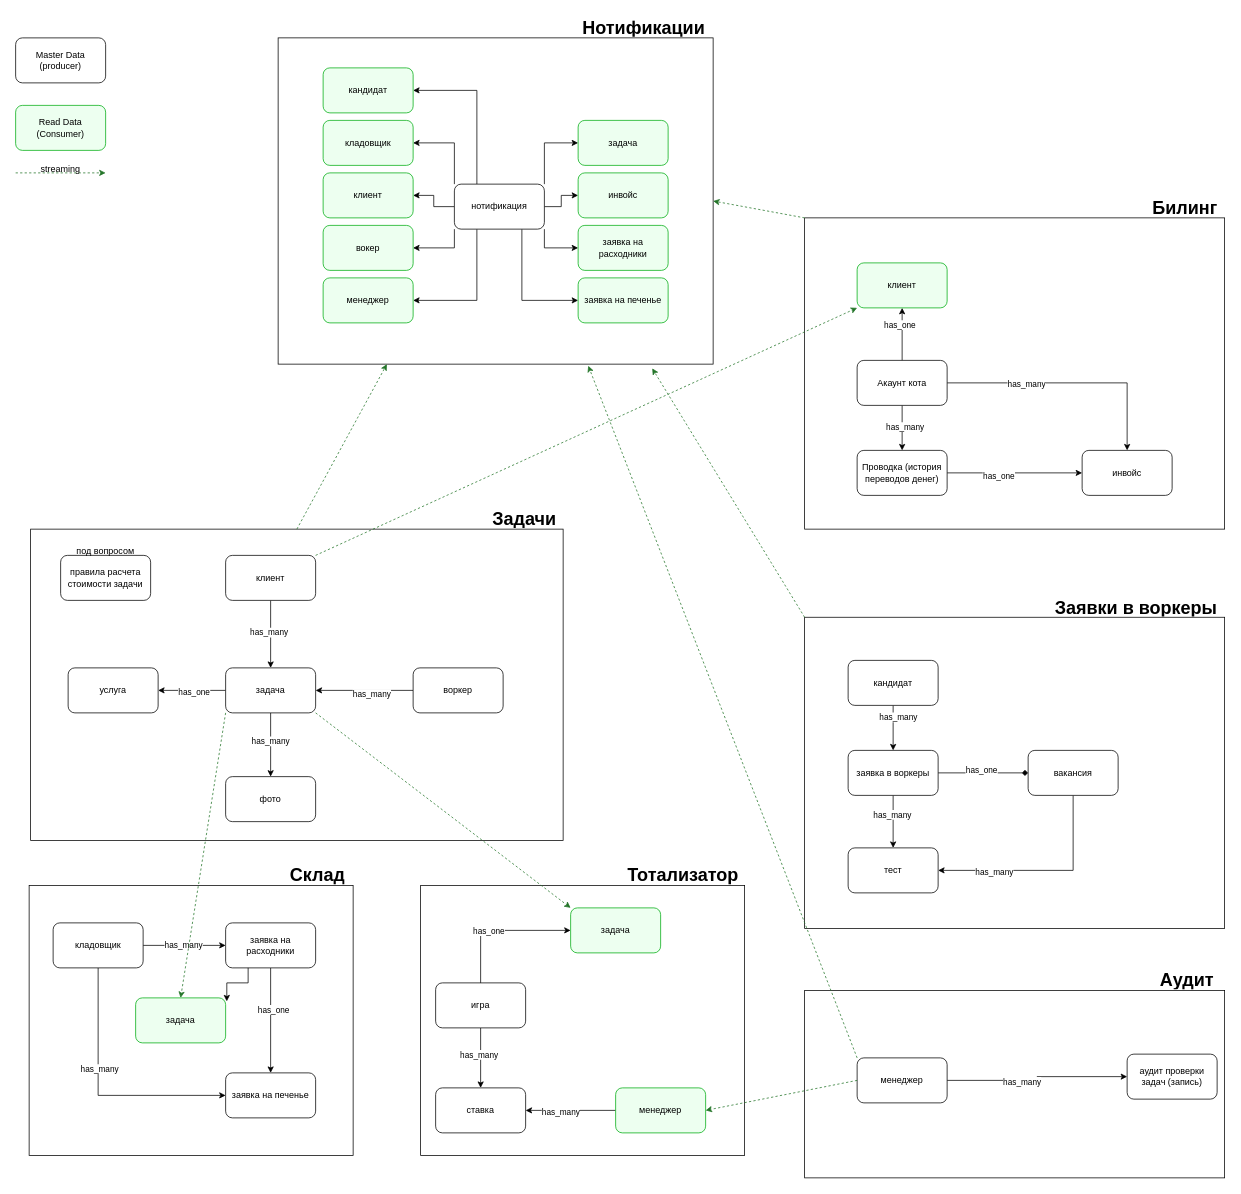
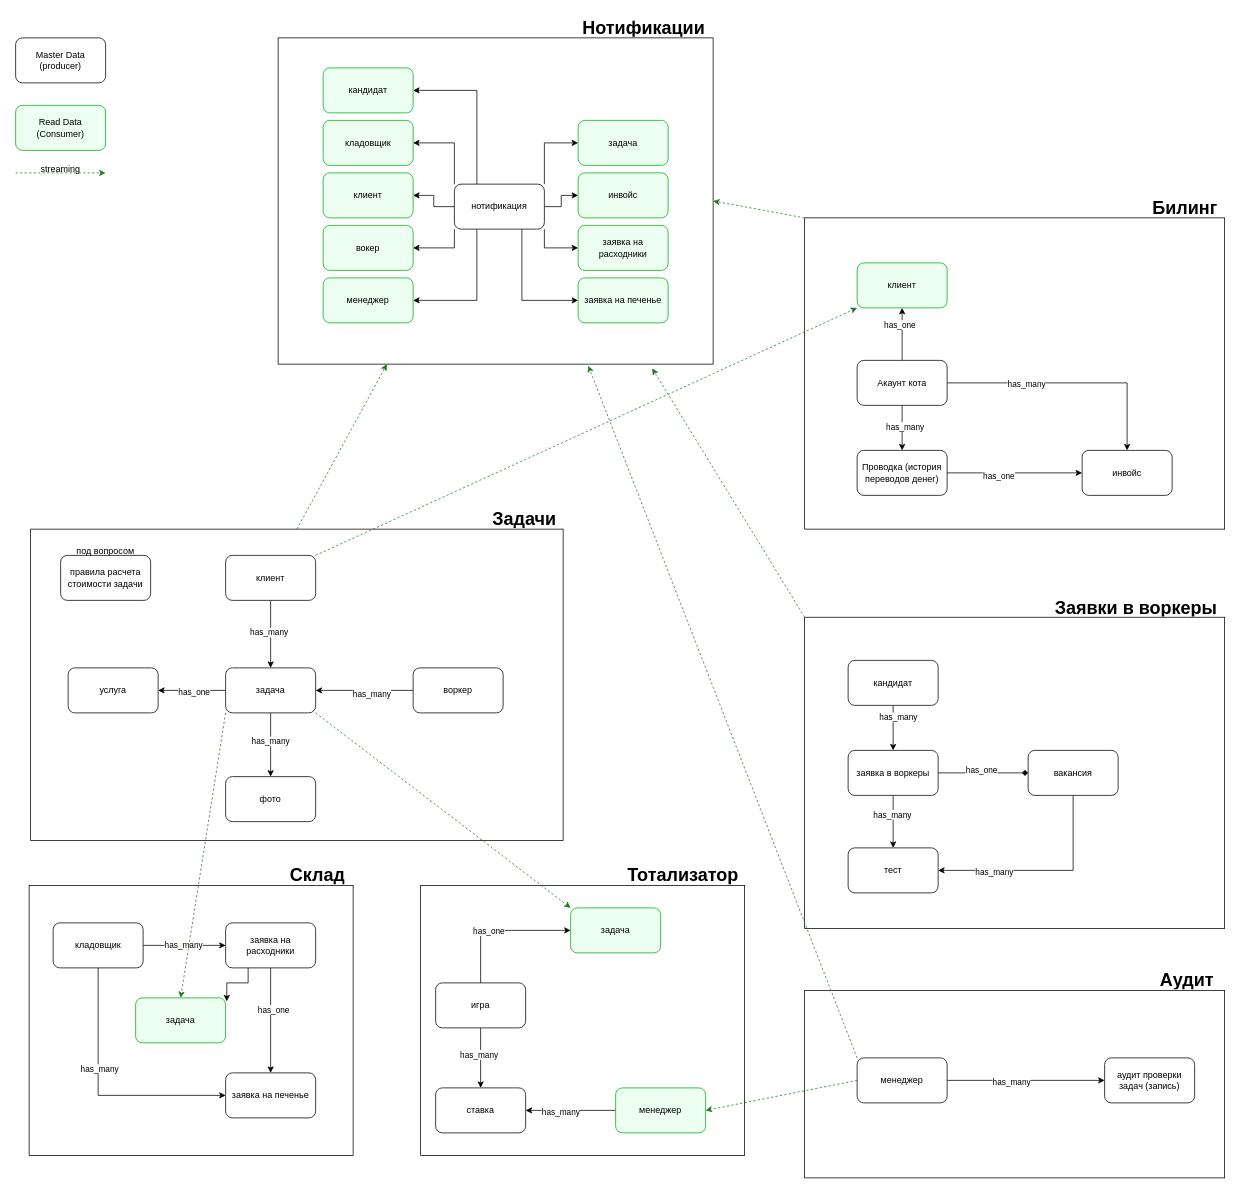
node "аудит проверки задач (запись)": moved (1172, 1077) -> (1149, 1080)
